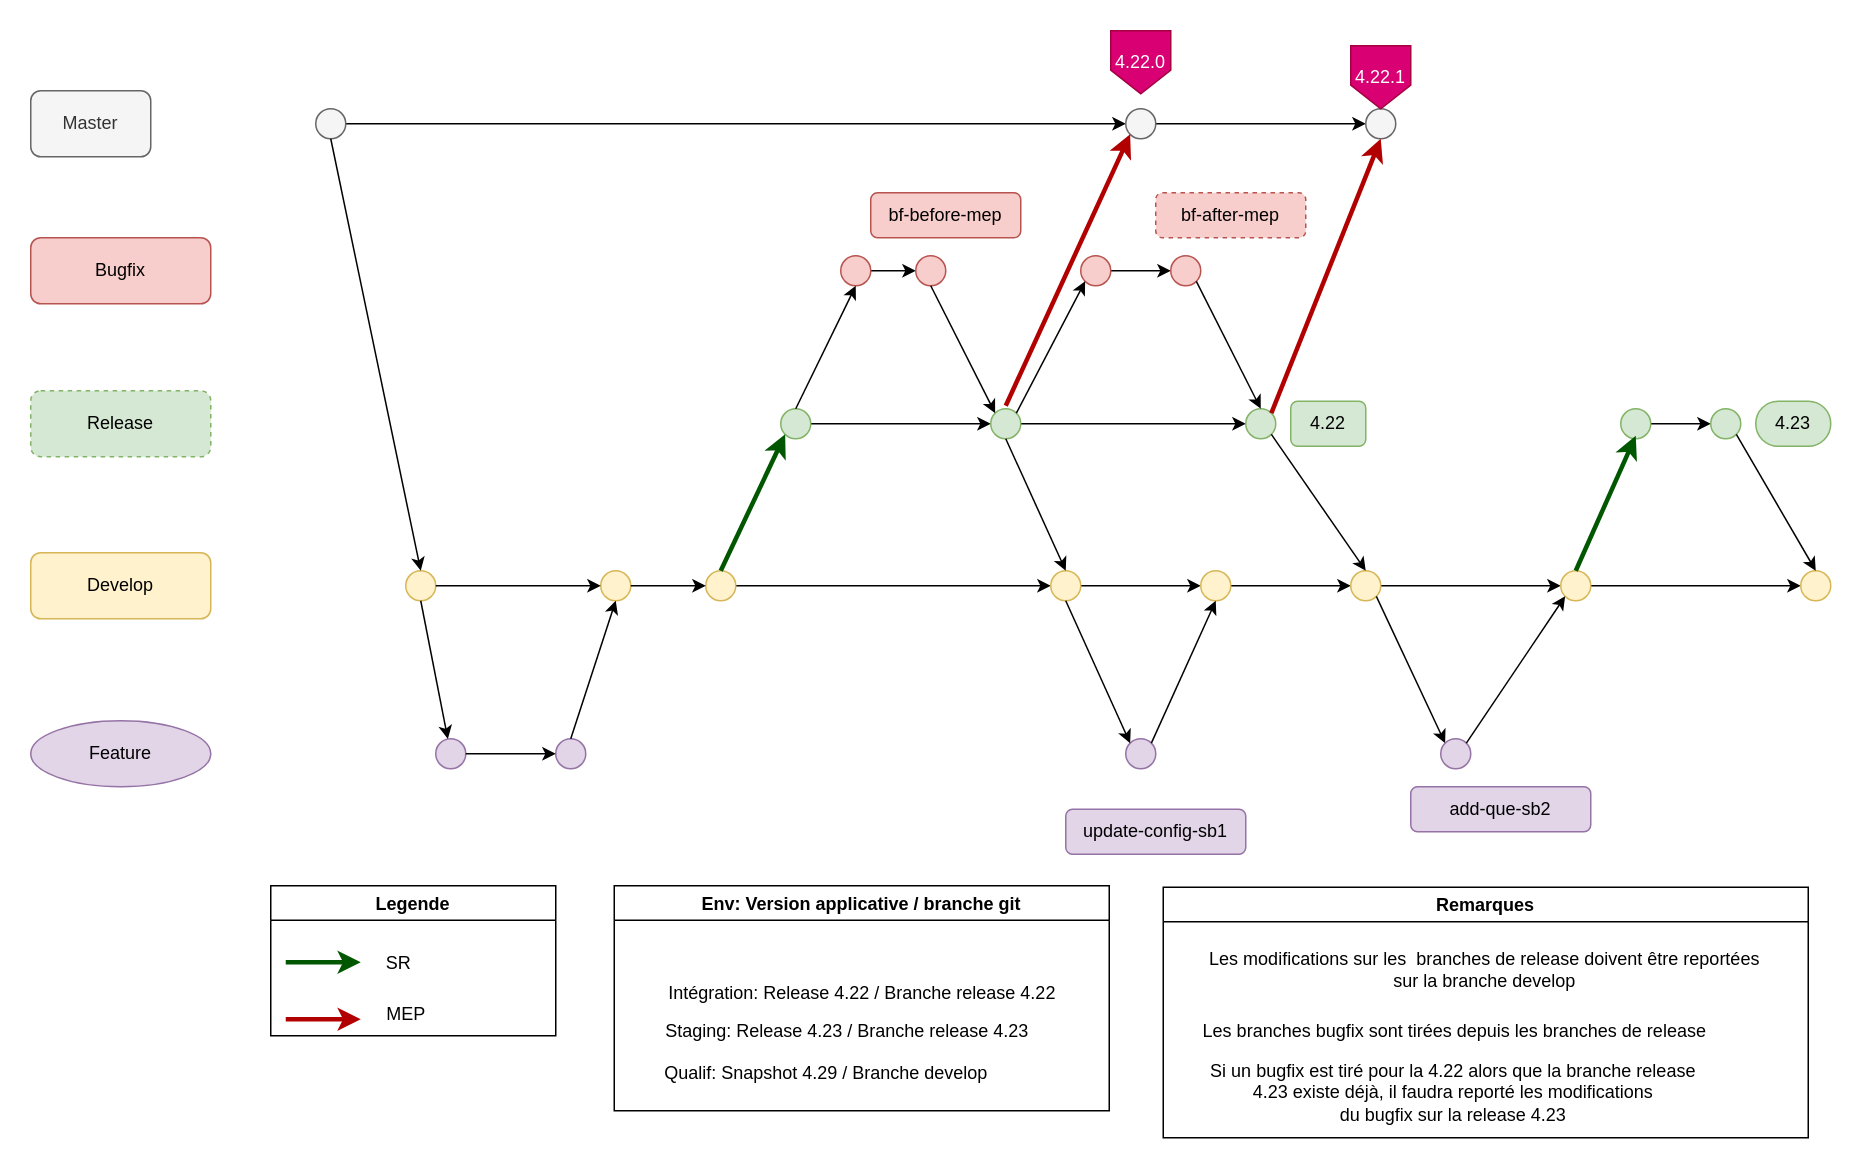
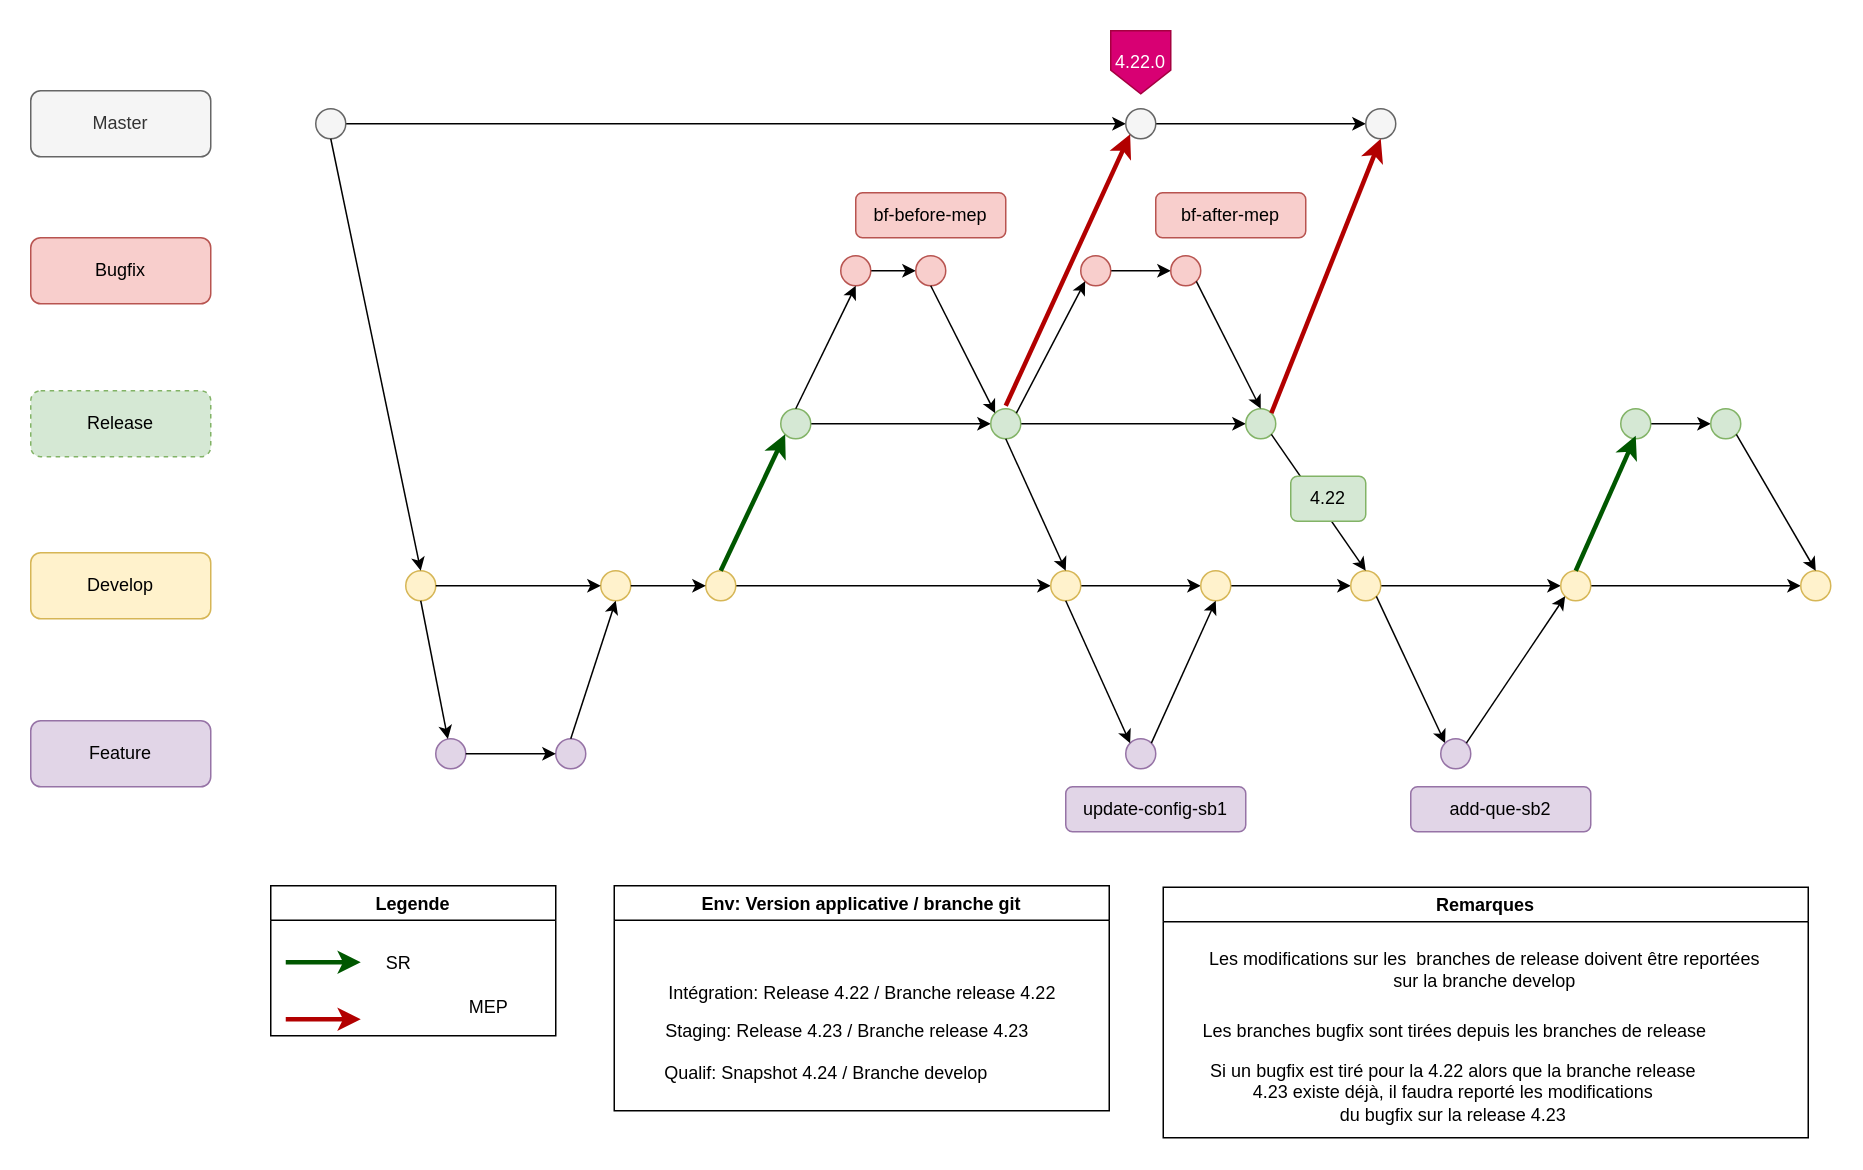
node "4.22.1": removed
node "Master": size 120x66 -> 180x66
node "bf-before-mep": moved (946, 215) -> (931, 215)
node "bf-after-mep": style dashed -> solid
node "4.22": moved (1328, 424) -> (1328, 499)
node "4.23": removed
node "Feature": shape ellipse -> rounded rectangle
node "update-config-sb1": moved (1156, 832) -> (1156, 809)
node "MEP": moved (406, 1015) -> (488, 1007)
node "Qualif: Snapshot 4.29 / Branche develop": label "Qualif: Snapshot 4.29 / Branche develop" -> "Qualif: Snapshot 4.24 / Branche develop"
